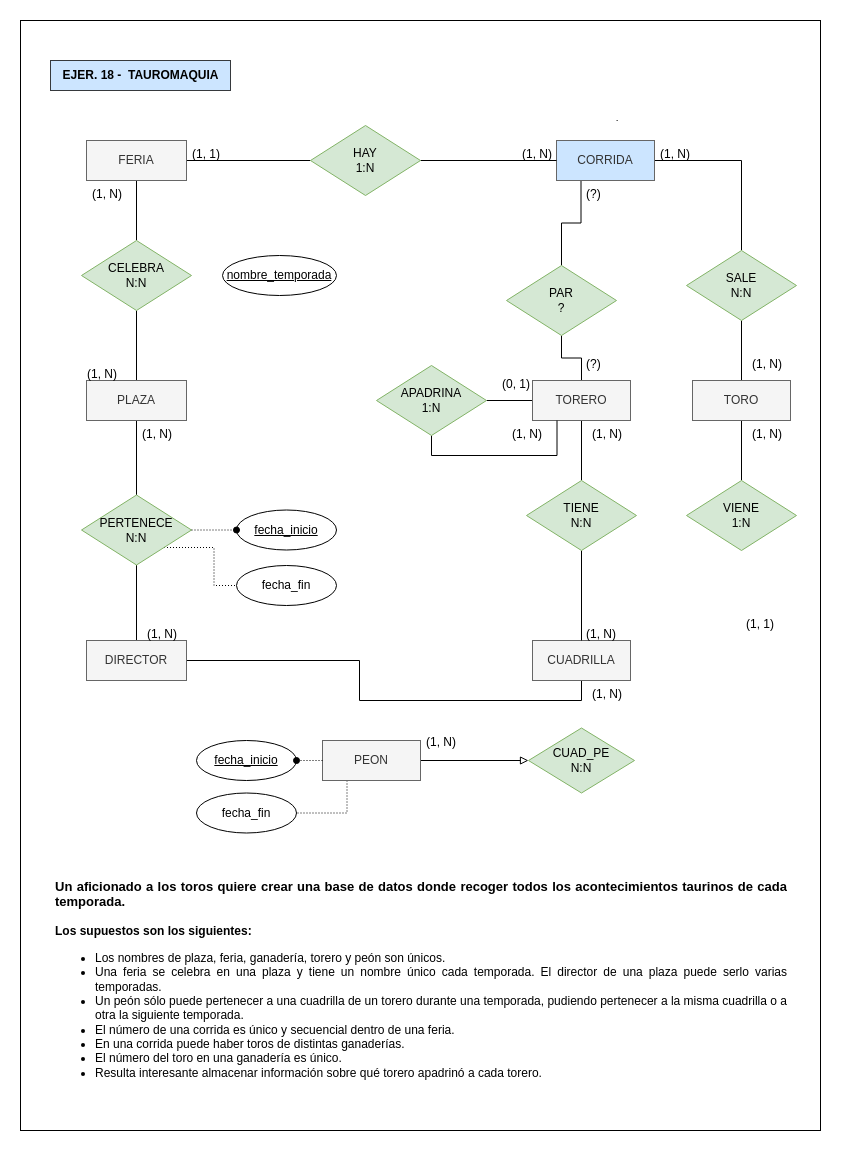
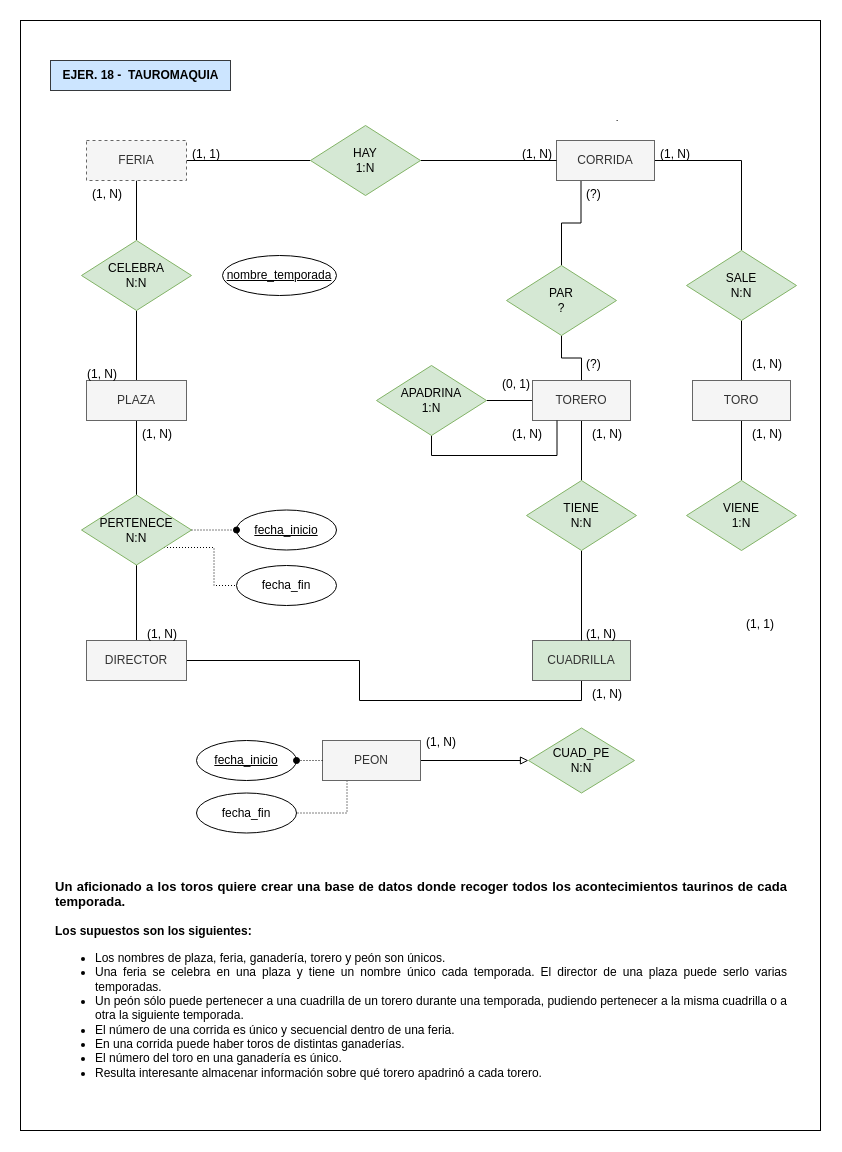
node "FERIA": style solid -> dashed
node "CORRIDA": fillcolor #cce5ff -> #f5f5f5
node "CUADRILLA": fillcolor #f5f5f5 -> #d5e8d4
